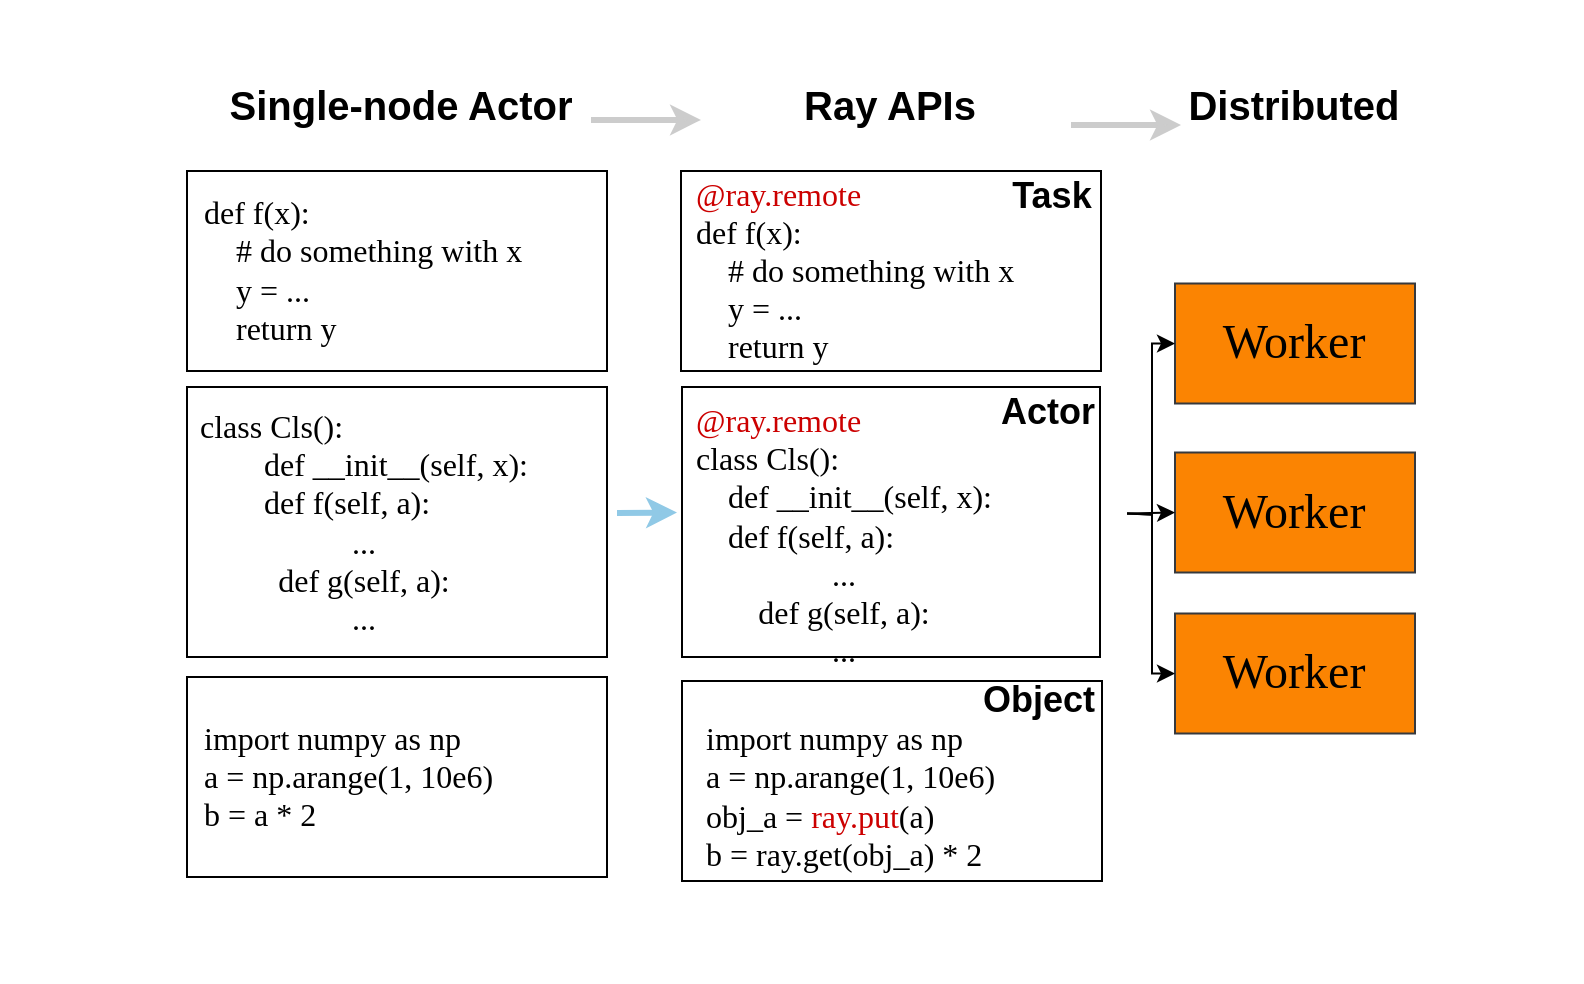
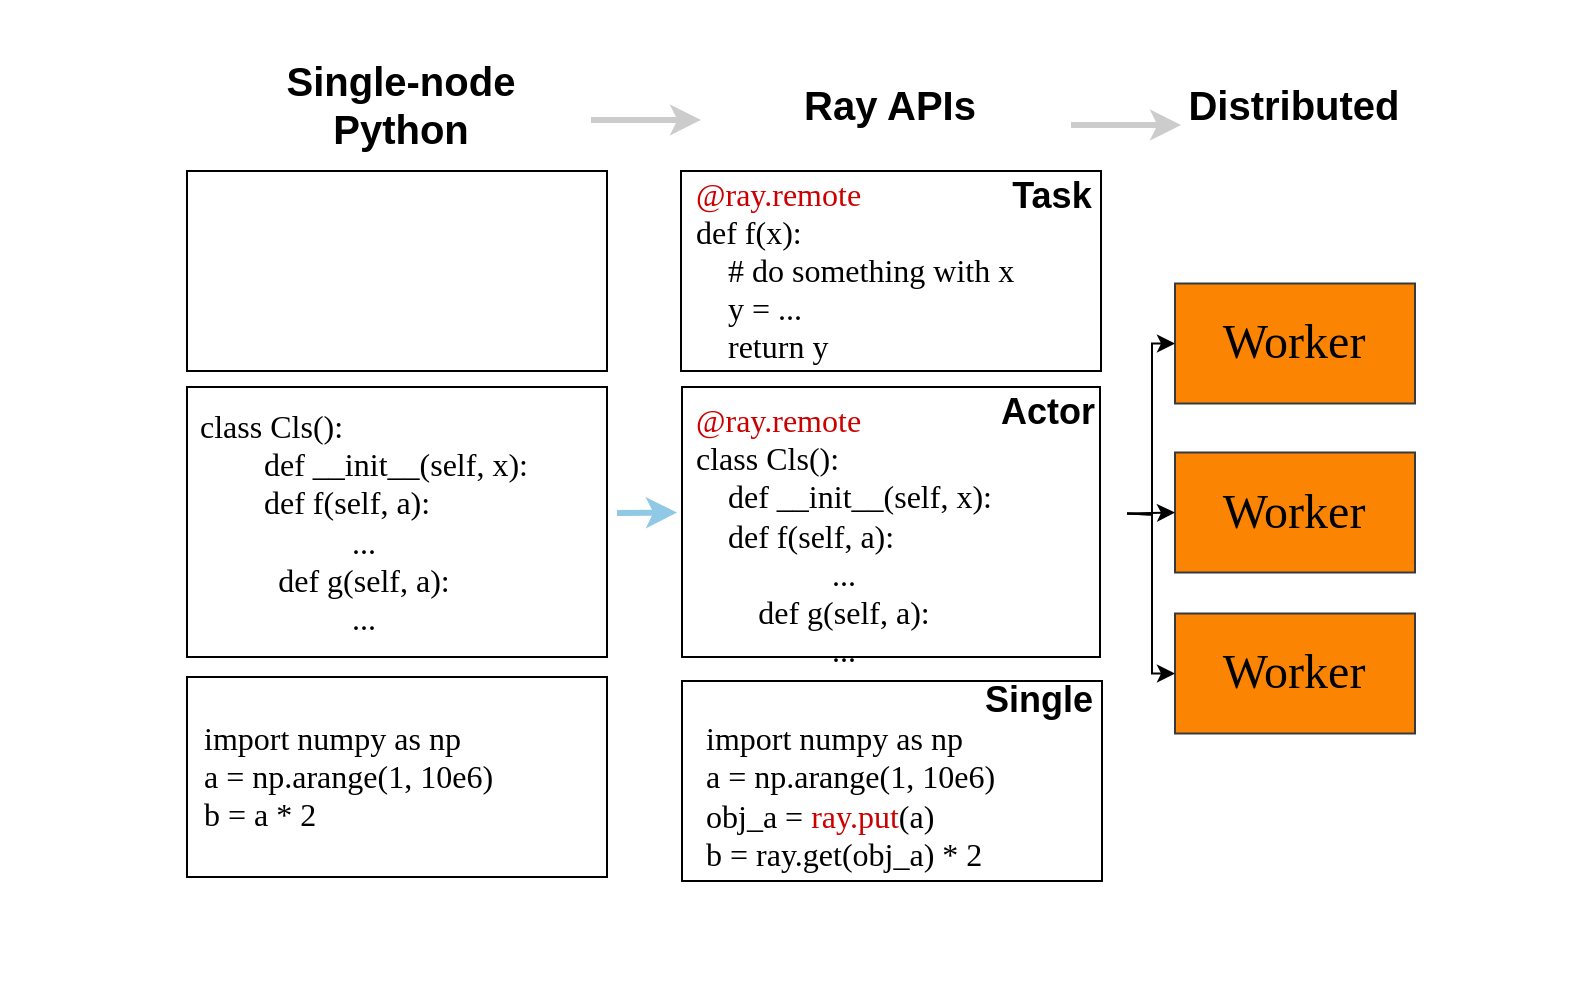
node "Single-node Actor": label "Single-node Actor" -> "Single-node Python"
node "def f(x): # do something with x y = ... return y": removed
node "Object": label "Object" -> "Single"
